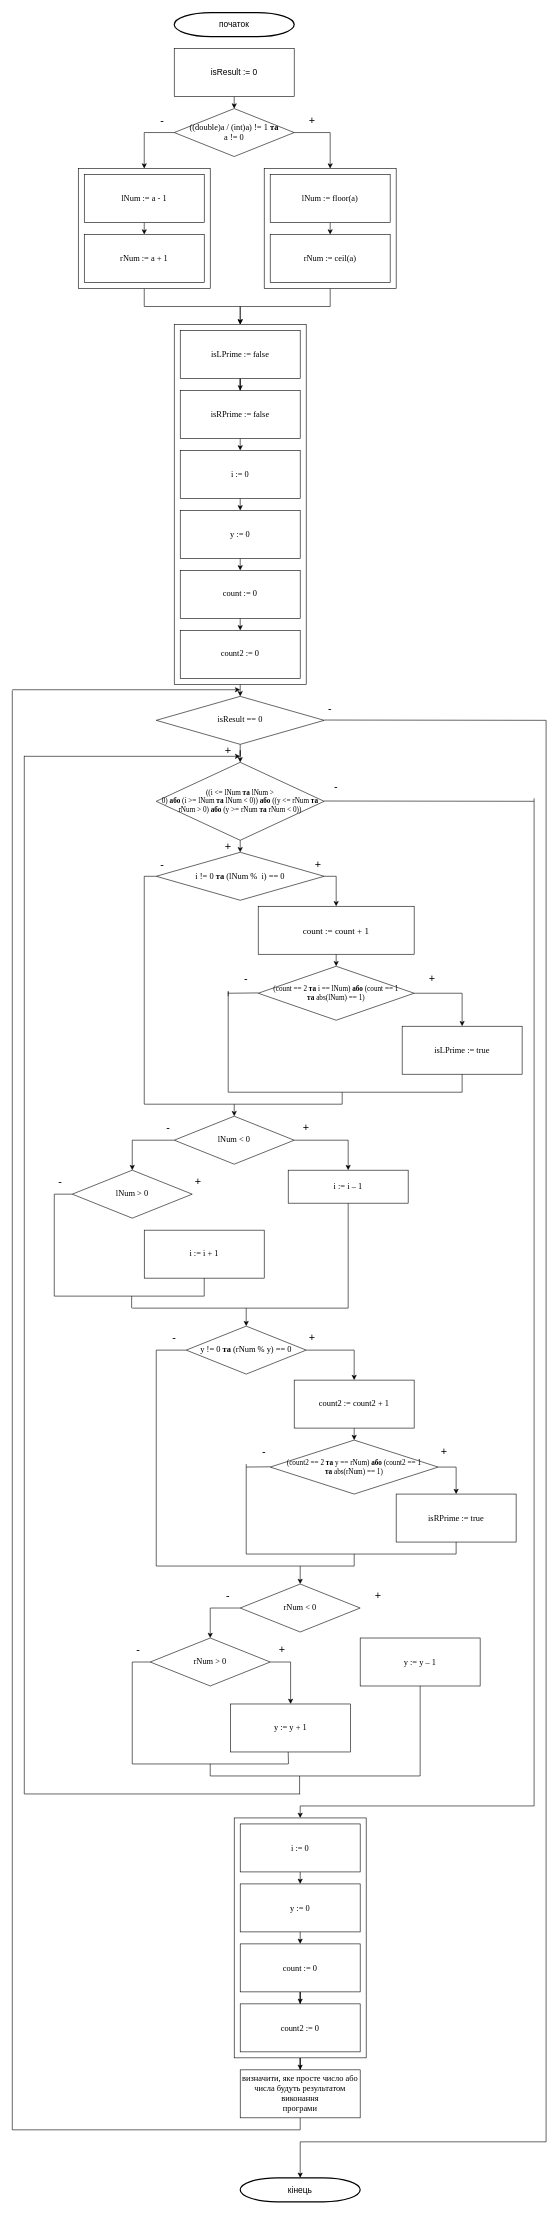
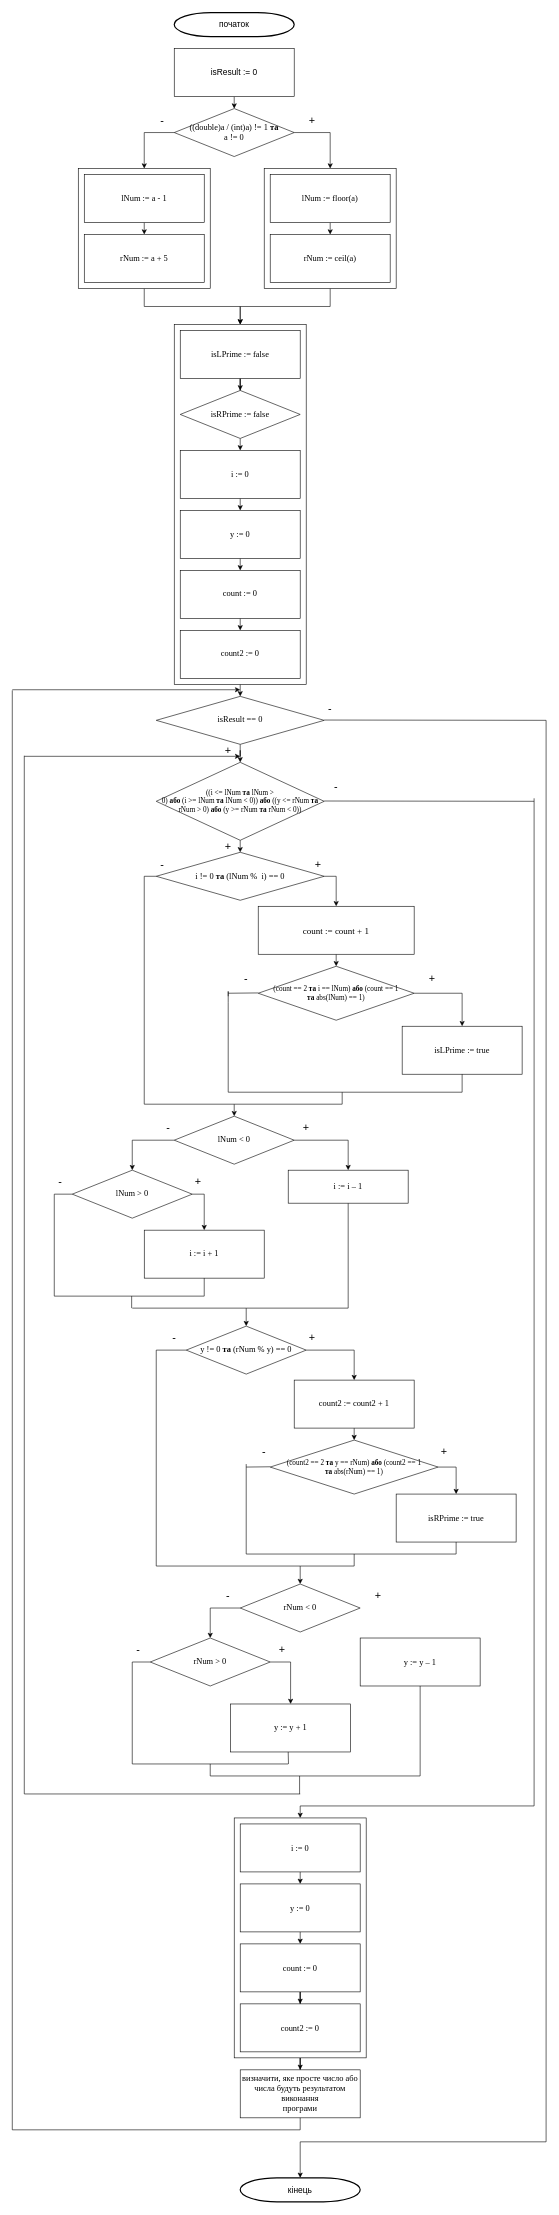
node "rNum := a + 1": label "rNum := a + 1" -> "rNum := a + 5"
node "isRPrime := false": shape rectangle -> diamond
edge "lNum > 0" -> "i := i + 1": added
